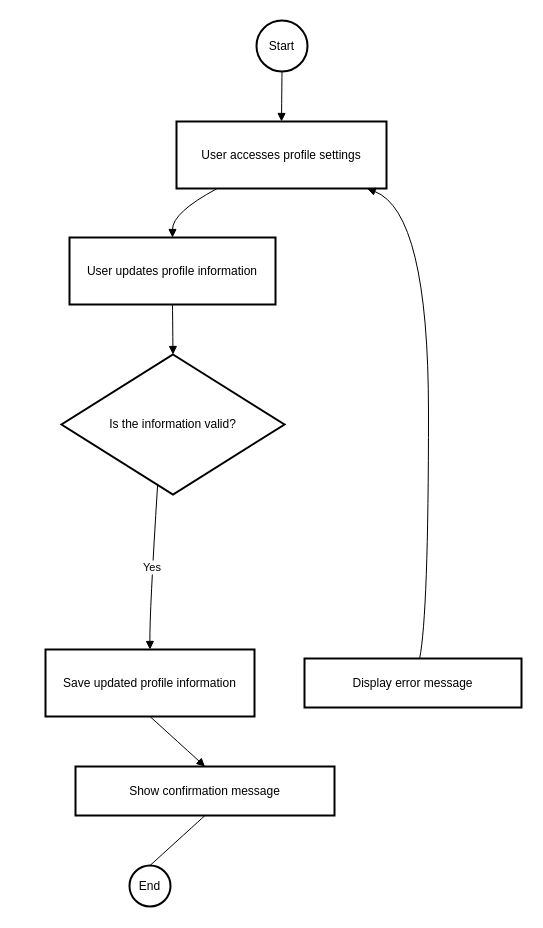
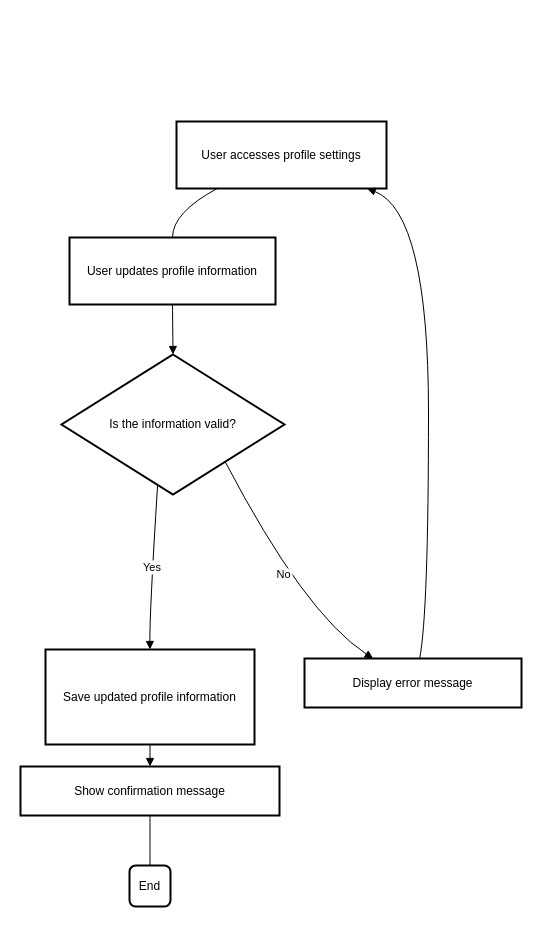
node "Start": removed
edge "Start" -> "User accesses profile settings": removed
edge "User accesses profile settings" -> "User updates profile information": arrowhead block -> none
edge "Is the information valid?" -> "Display error message": added, label "No"
node "Save updated profile information": size 209x67 -> 209x95
node "Show confirmation message": moved (205, 791) -> (150, 791)
node "End": shape ellipse -> rounded rectangle
